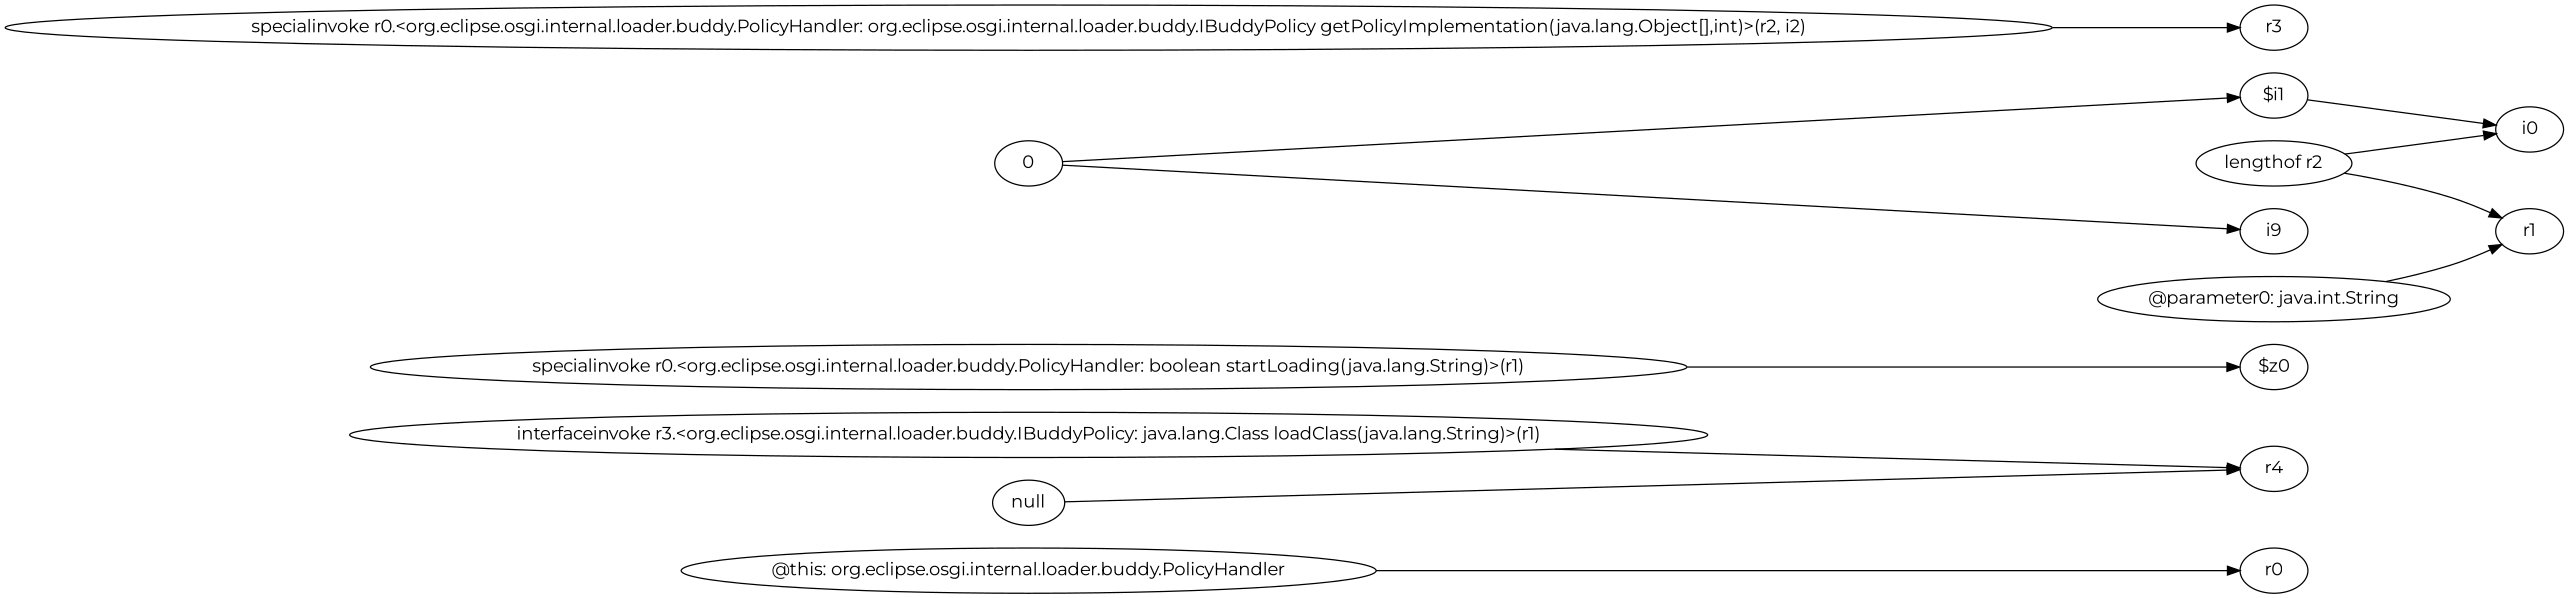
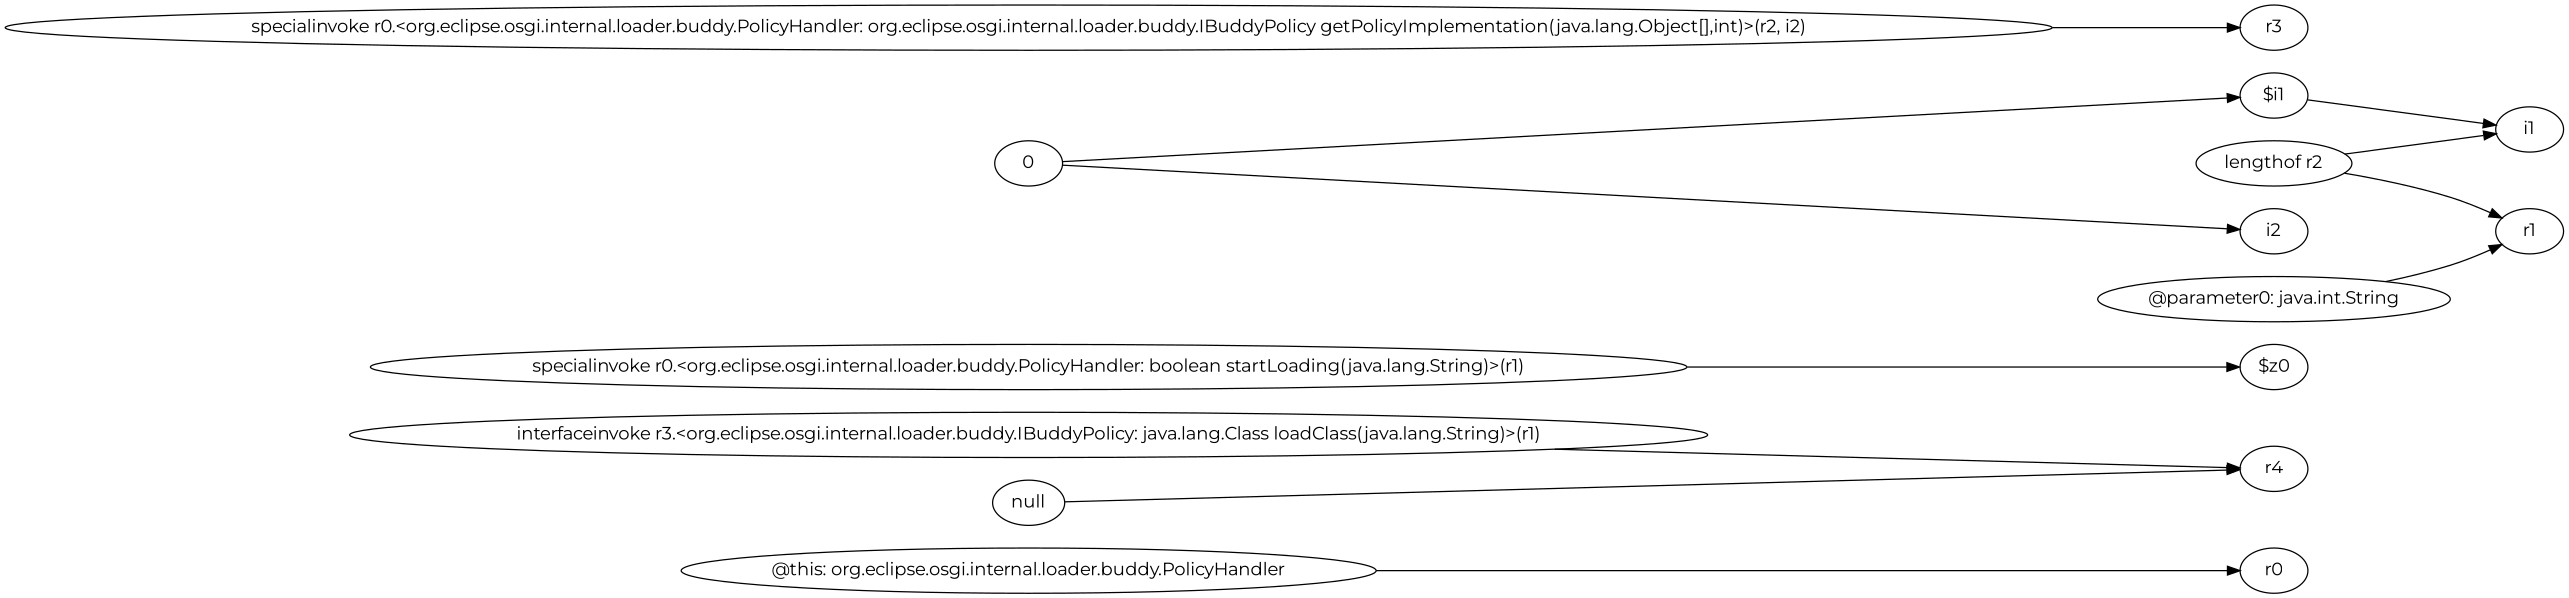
node "i0": label "i0" -> "i1"
node "i9": label "i9" -> "i2"
